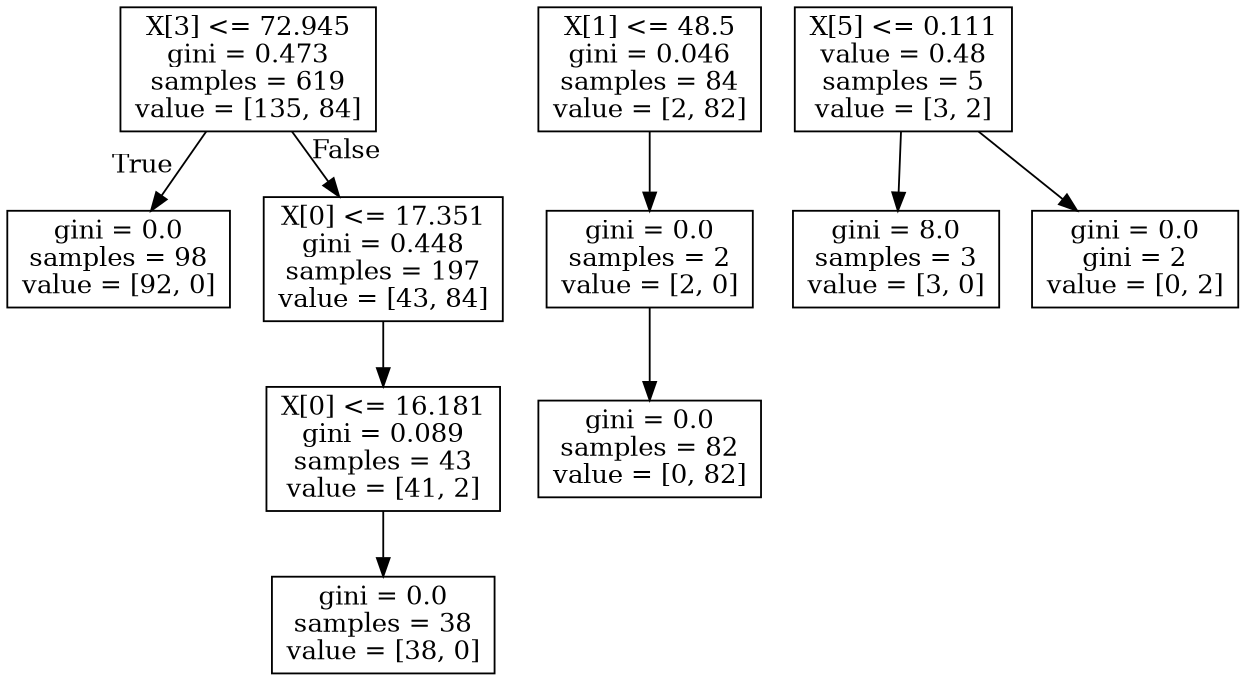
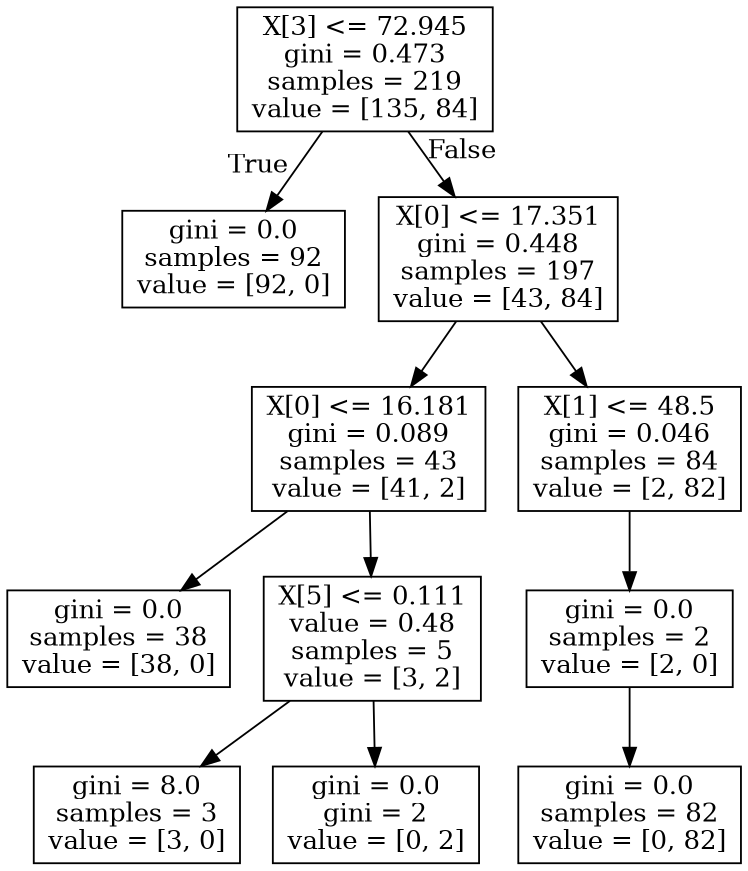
node "X[3] <= 72.945 gini = 0.473 samples = 619 value = [135, 84]": label "X[3] <= 72.945 gini = 0.473 samples = 619 value = [135, 84]" -> "X[3] <= 72.945 gini = 0.473 samples = 219 value = [135, 84]"
node "gini = 0.0 samples = 98 value = [92, 0]": label "gini = 0.0 samples = 98 value = [92, 0]" -> "gini = 0.0 samples = 92 value = [92, 0]"
edge "X[0] <= 17.351 gini = 0.448 samples = 197 value = [43, 84]" -> "X[1] <= 48.5 gini = 0.046 samples = 84 value = [2, 82]": added
edge "X[0] <= 16.181 gini = 0.089 samples = 43 value = [41, 2]" -> "X[5] <= 0.111 value = 0.48 samples = 5 value = [3, 2]": added
